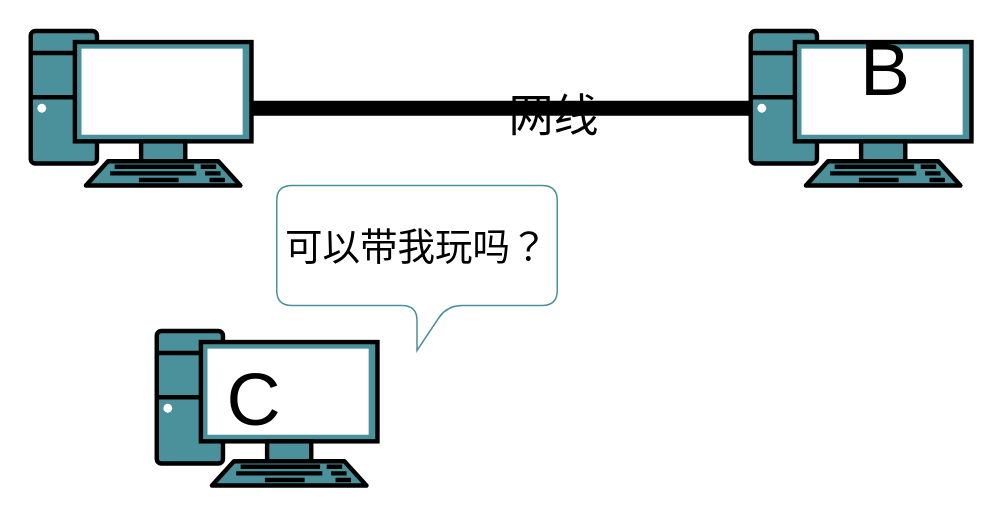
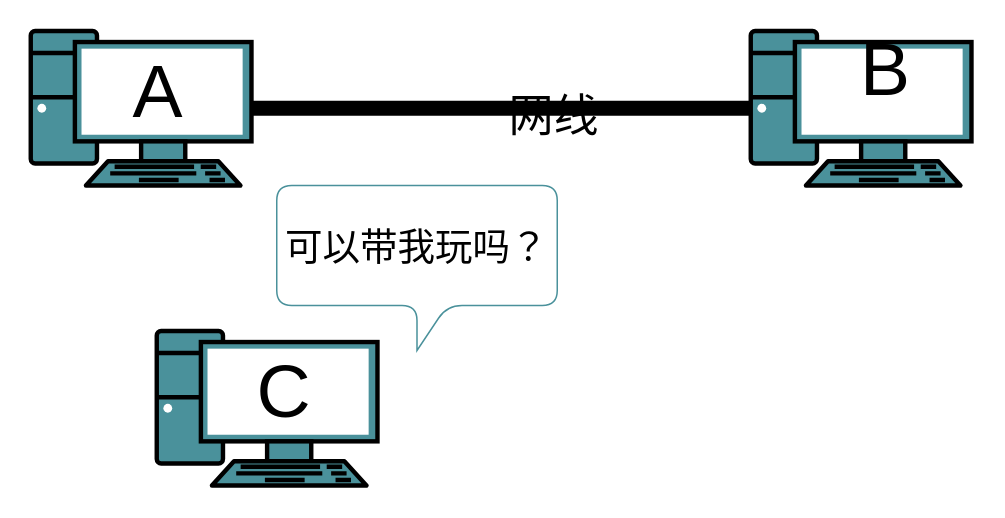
node "A": added
node "C": moved (254, 398) -> (284, 391)
